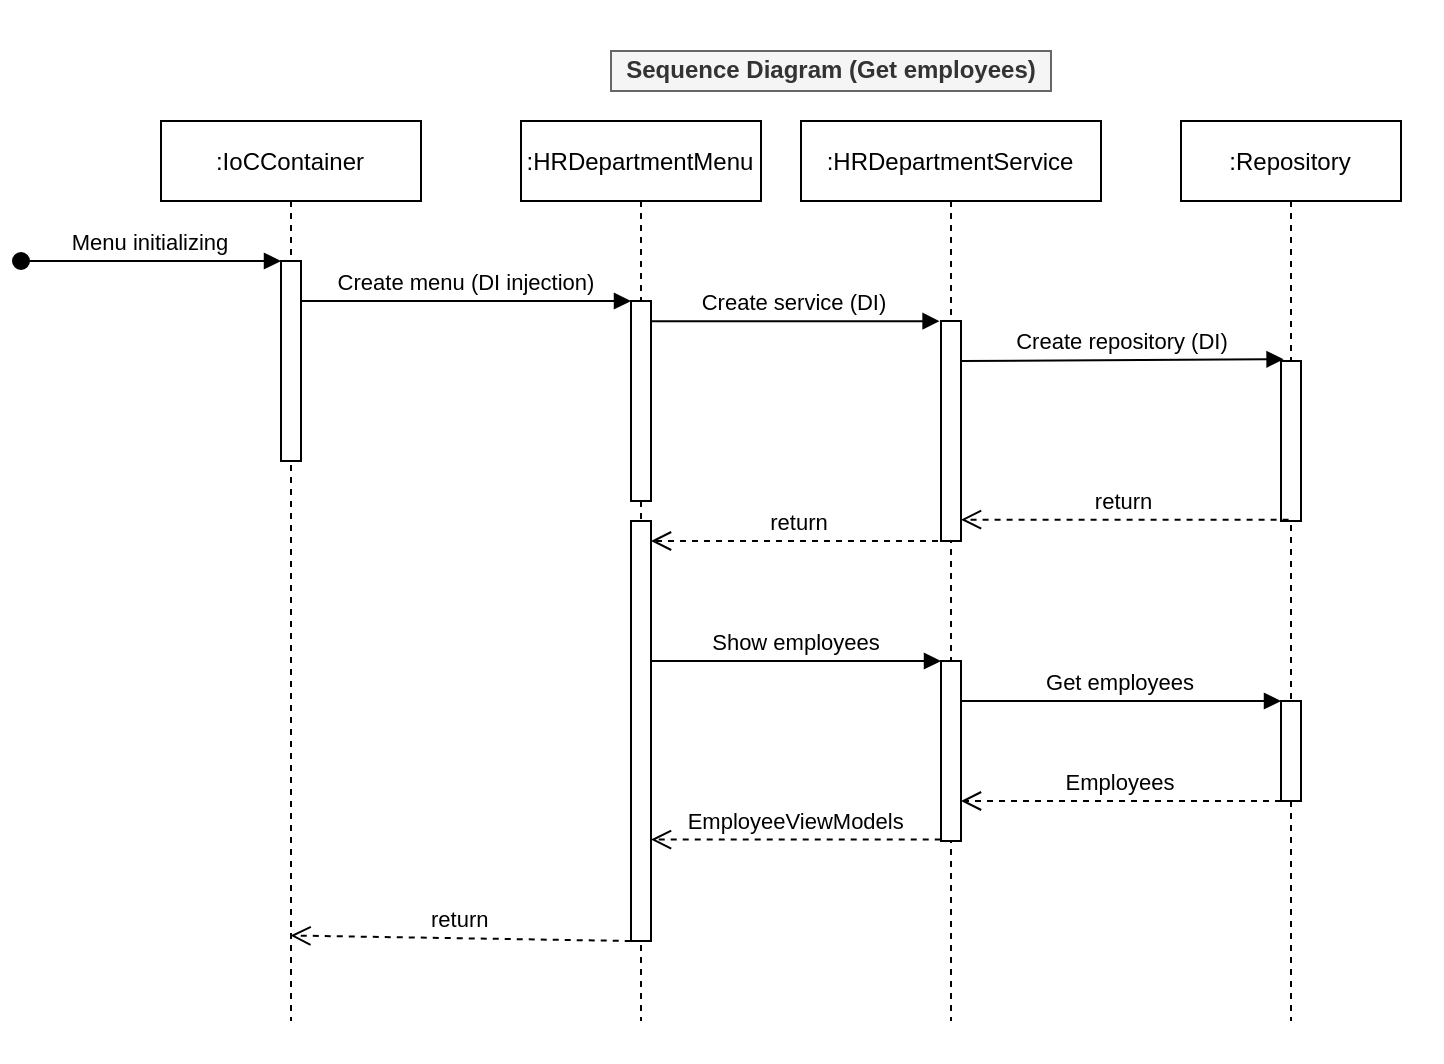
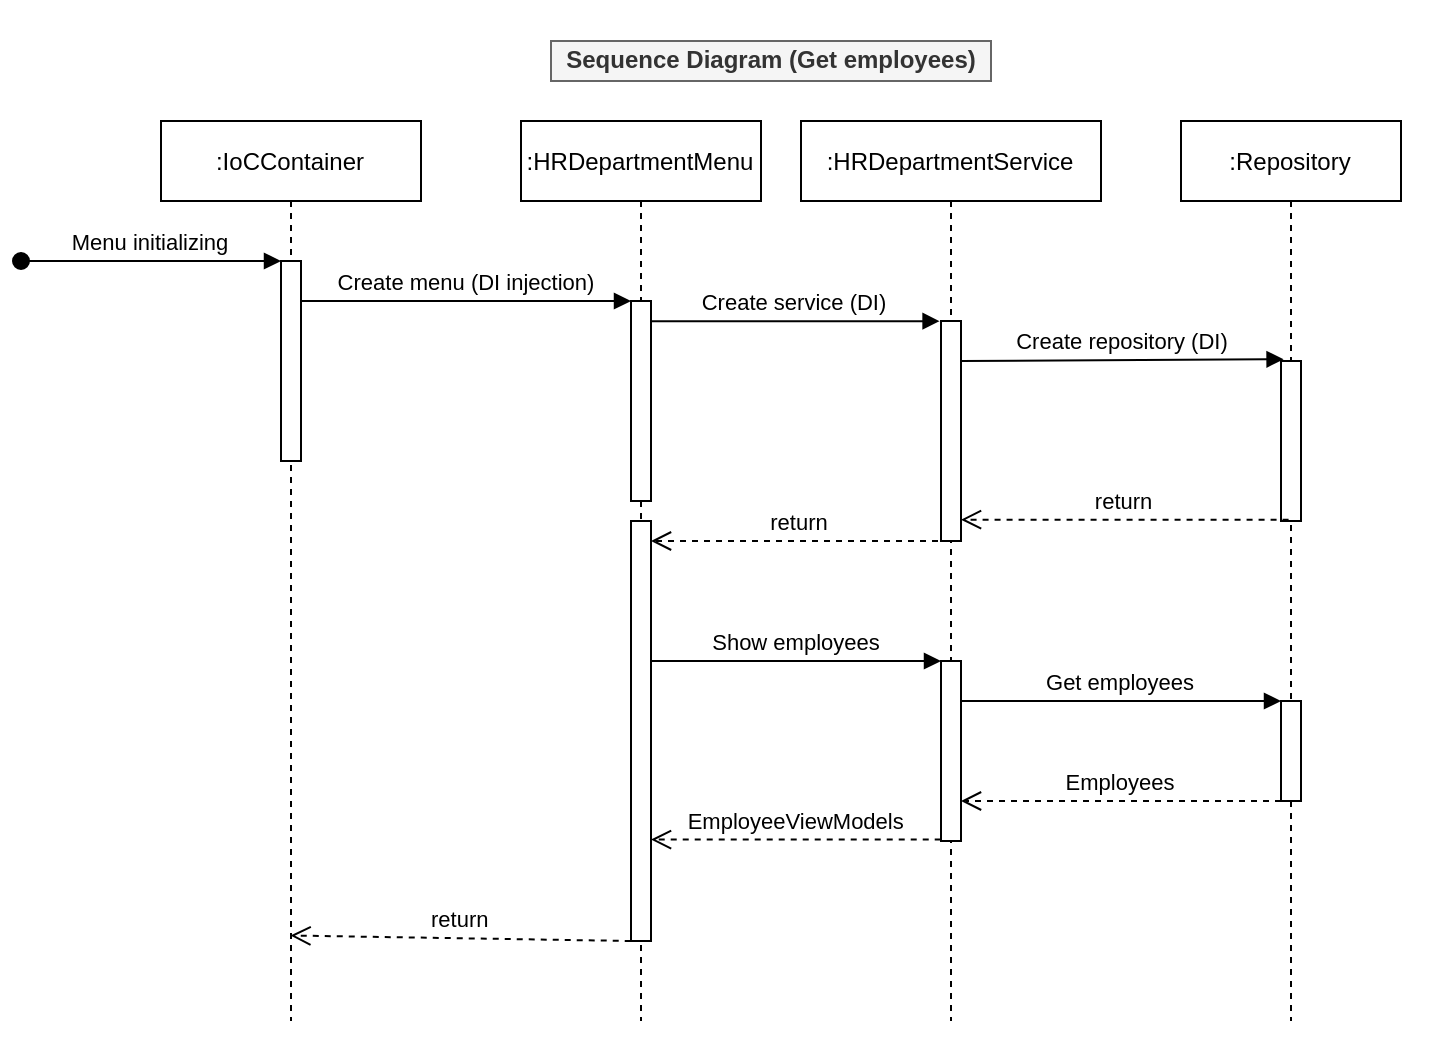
node "Sequence Diagram (Get employees)": moved (831, 71) -> (771, 61)
